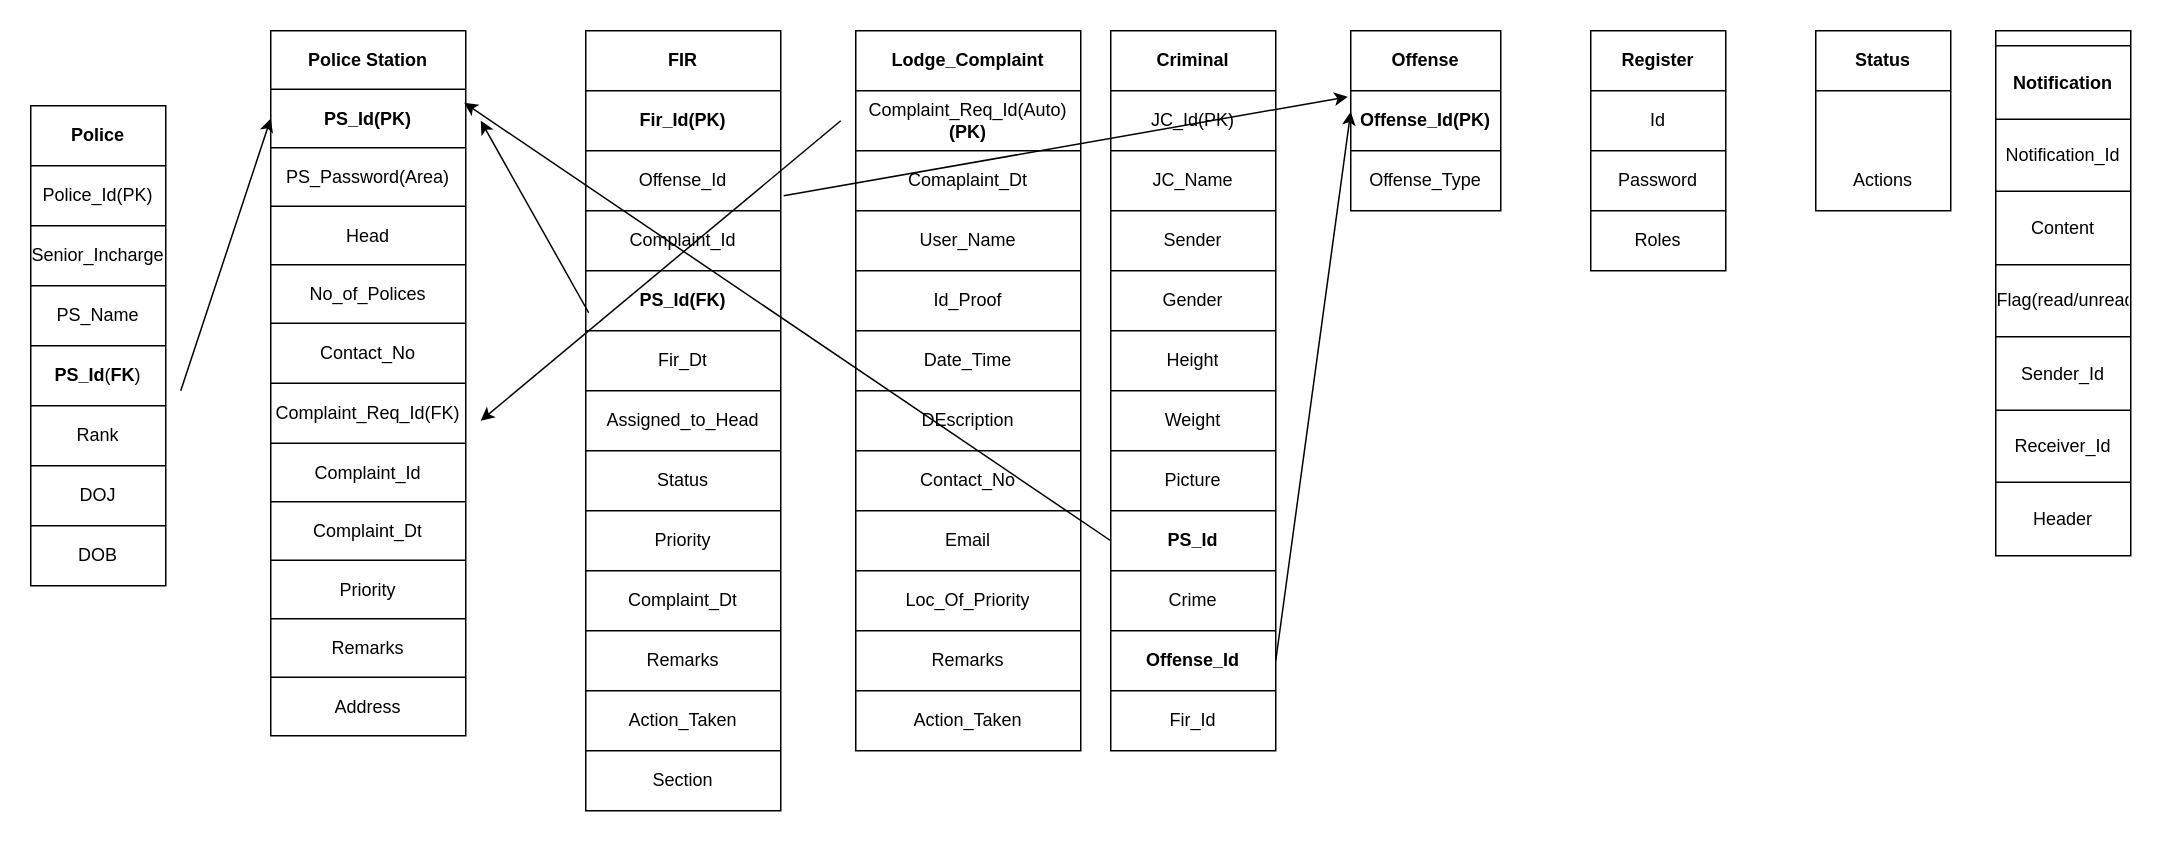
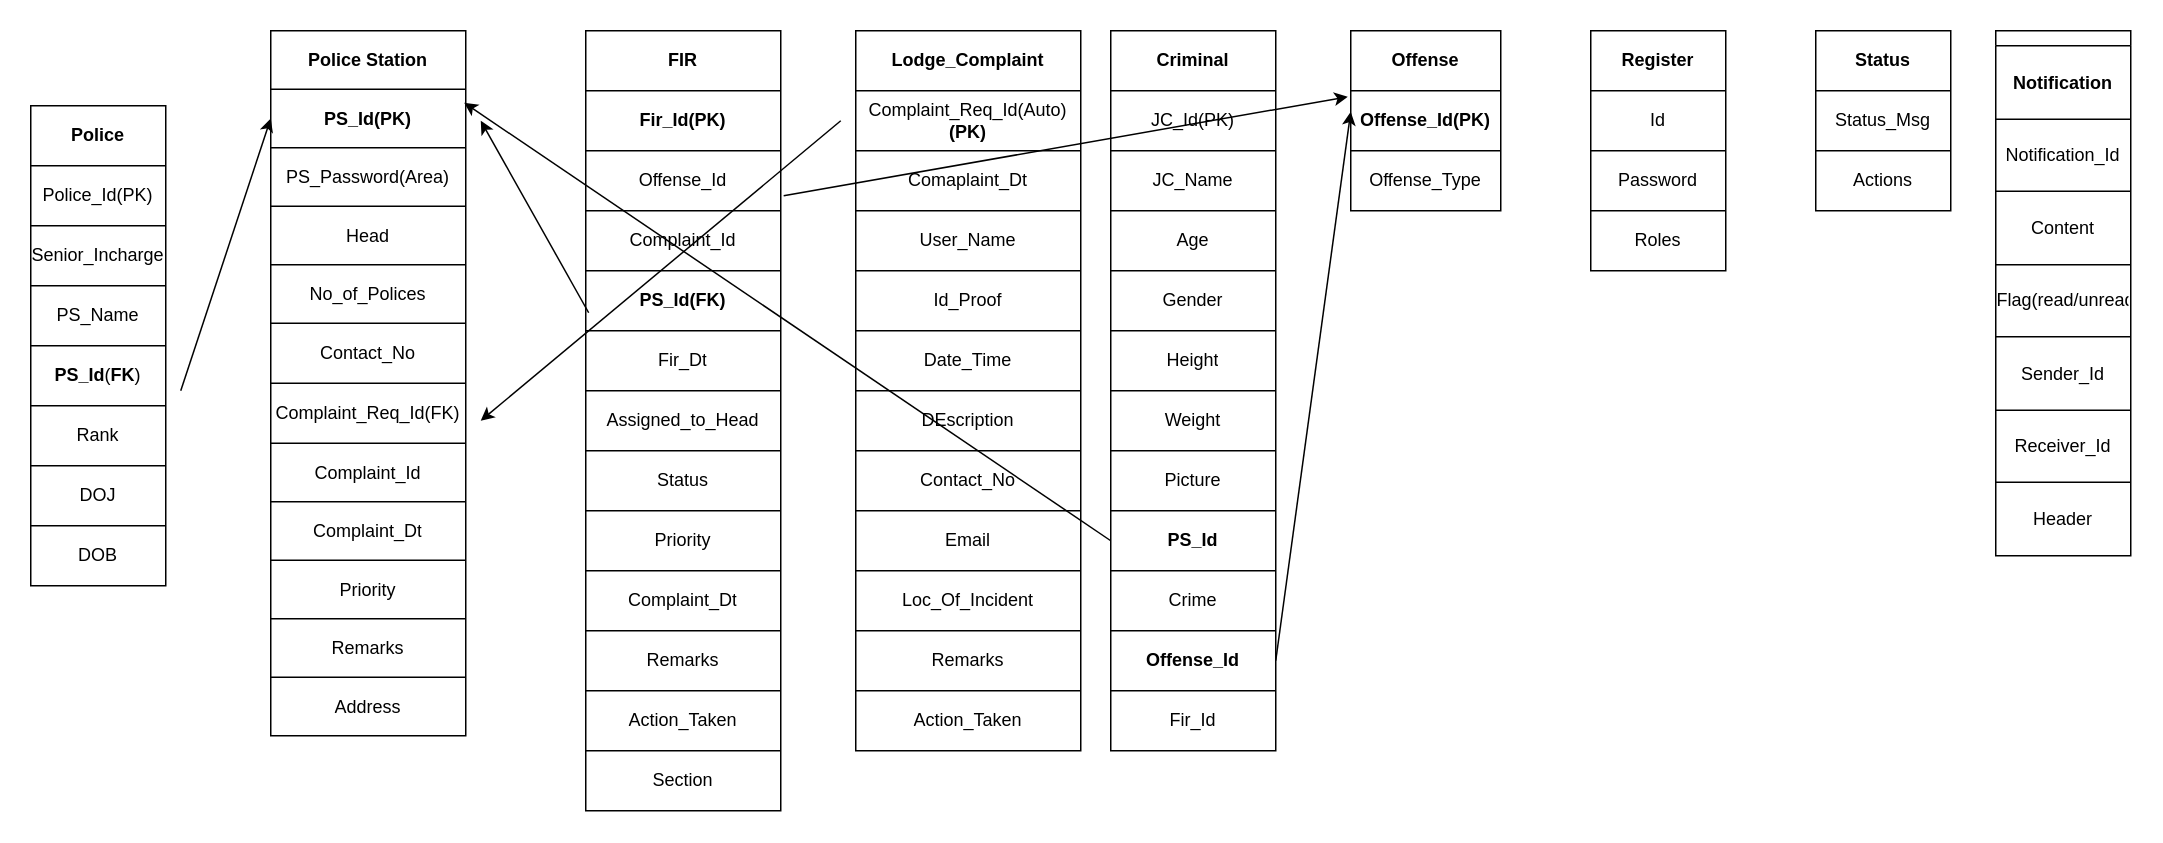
node "Status_Msg": added
node "Sender": label "Sender" -> "Age"
node "Loc_Of_Priority": label "Loc_Of_Priority" -> "Loc_Of_Incident"
